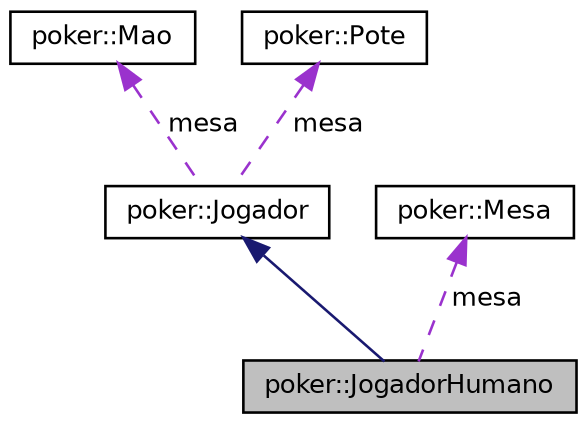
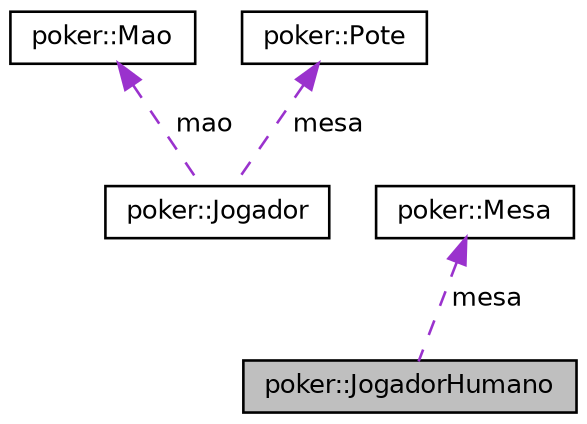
edge "poker::Jogador" -> "poker::Mao": label " mesa" -> " mao"
edge "poker::JogadorHumano" -> "poker::Jogador": removed
